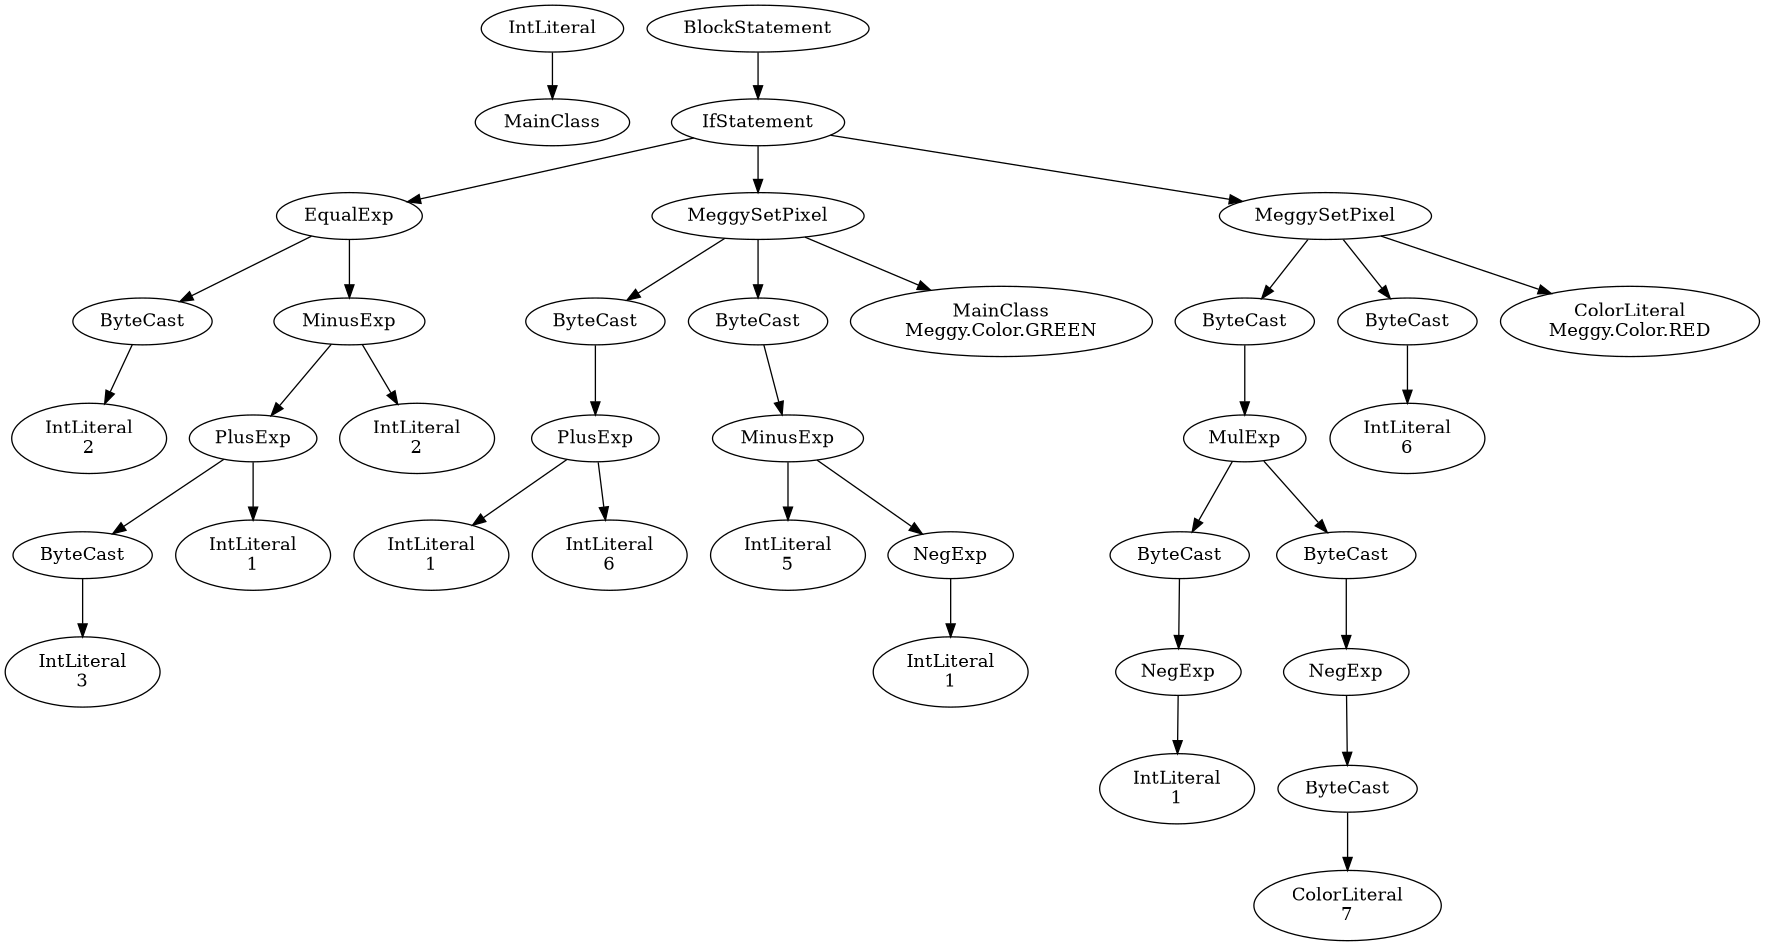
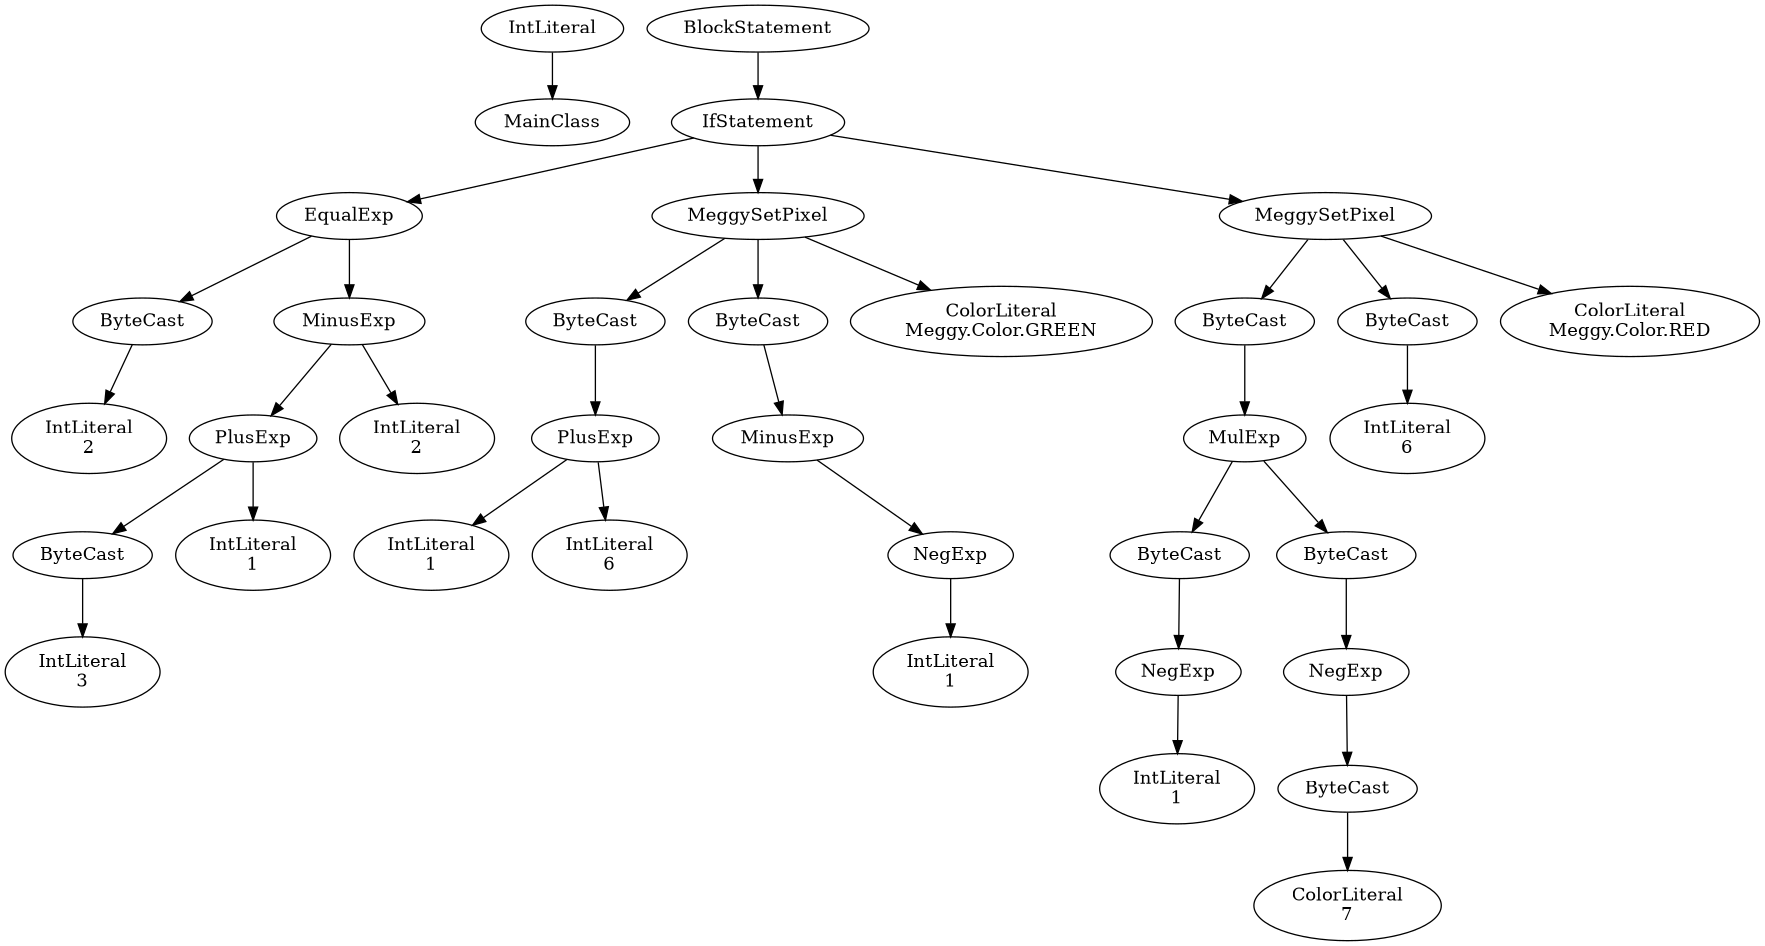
node "MainClass Meggy.Color.GREEN": label "MainClass Meggy.Color.GREEN" -> "ColorLiteral Meggy.Color.GREEN"
node "IntLiteral 5": removed
